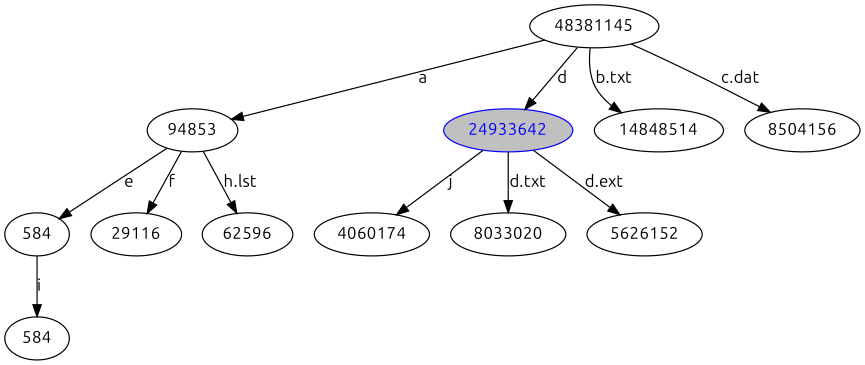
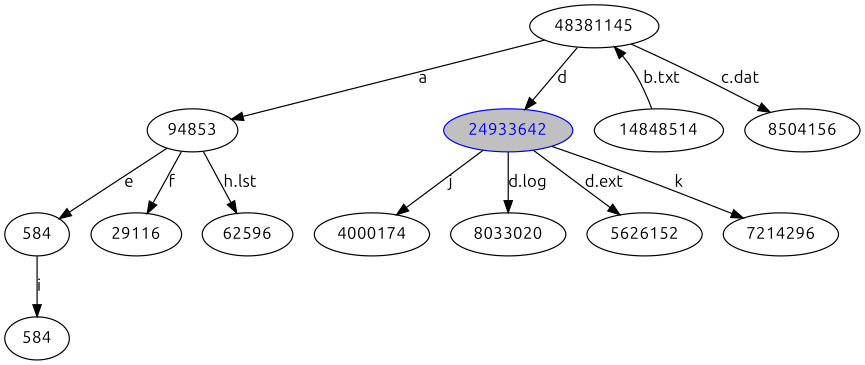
edge "48381145" -> "14848514": reversed
edge "24933642" -> "8033020": label "d.txt" -> "d.log"
node "4060174": label "4060174" -> "4000174"
node "7214296": added
